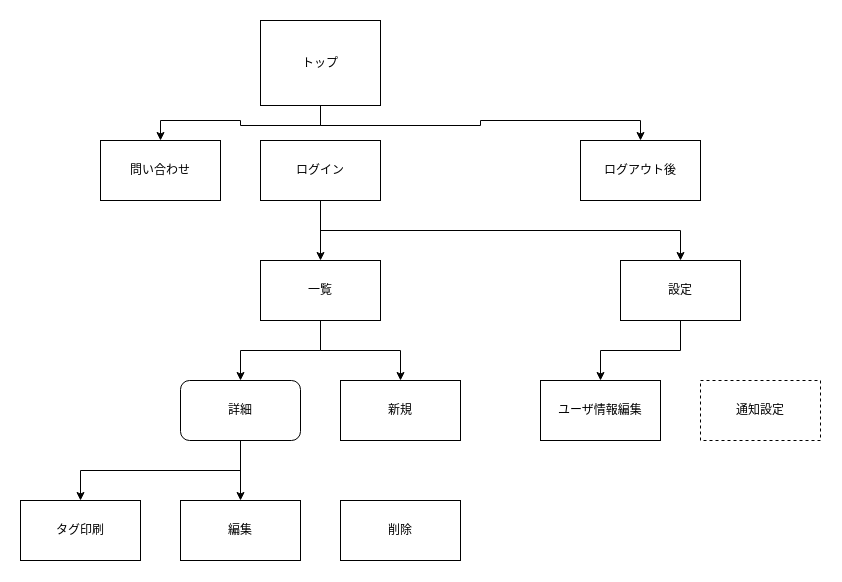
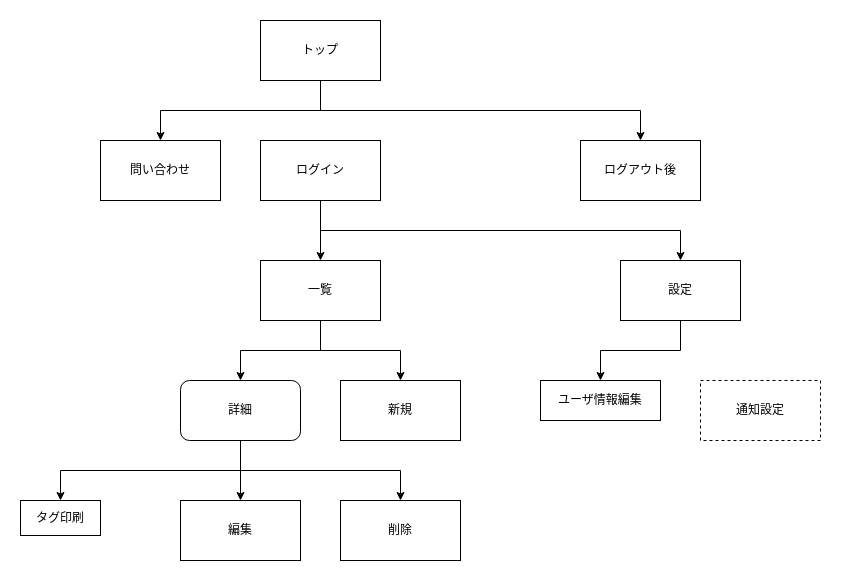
node "トップ": size 120x85 -> 120x60
node "ユーザ情報編集": size 120x60 -> 120x40
edge "詳細" -> "削除": added
node "タグ印刷": size 120x60 -> 80x35
